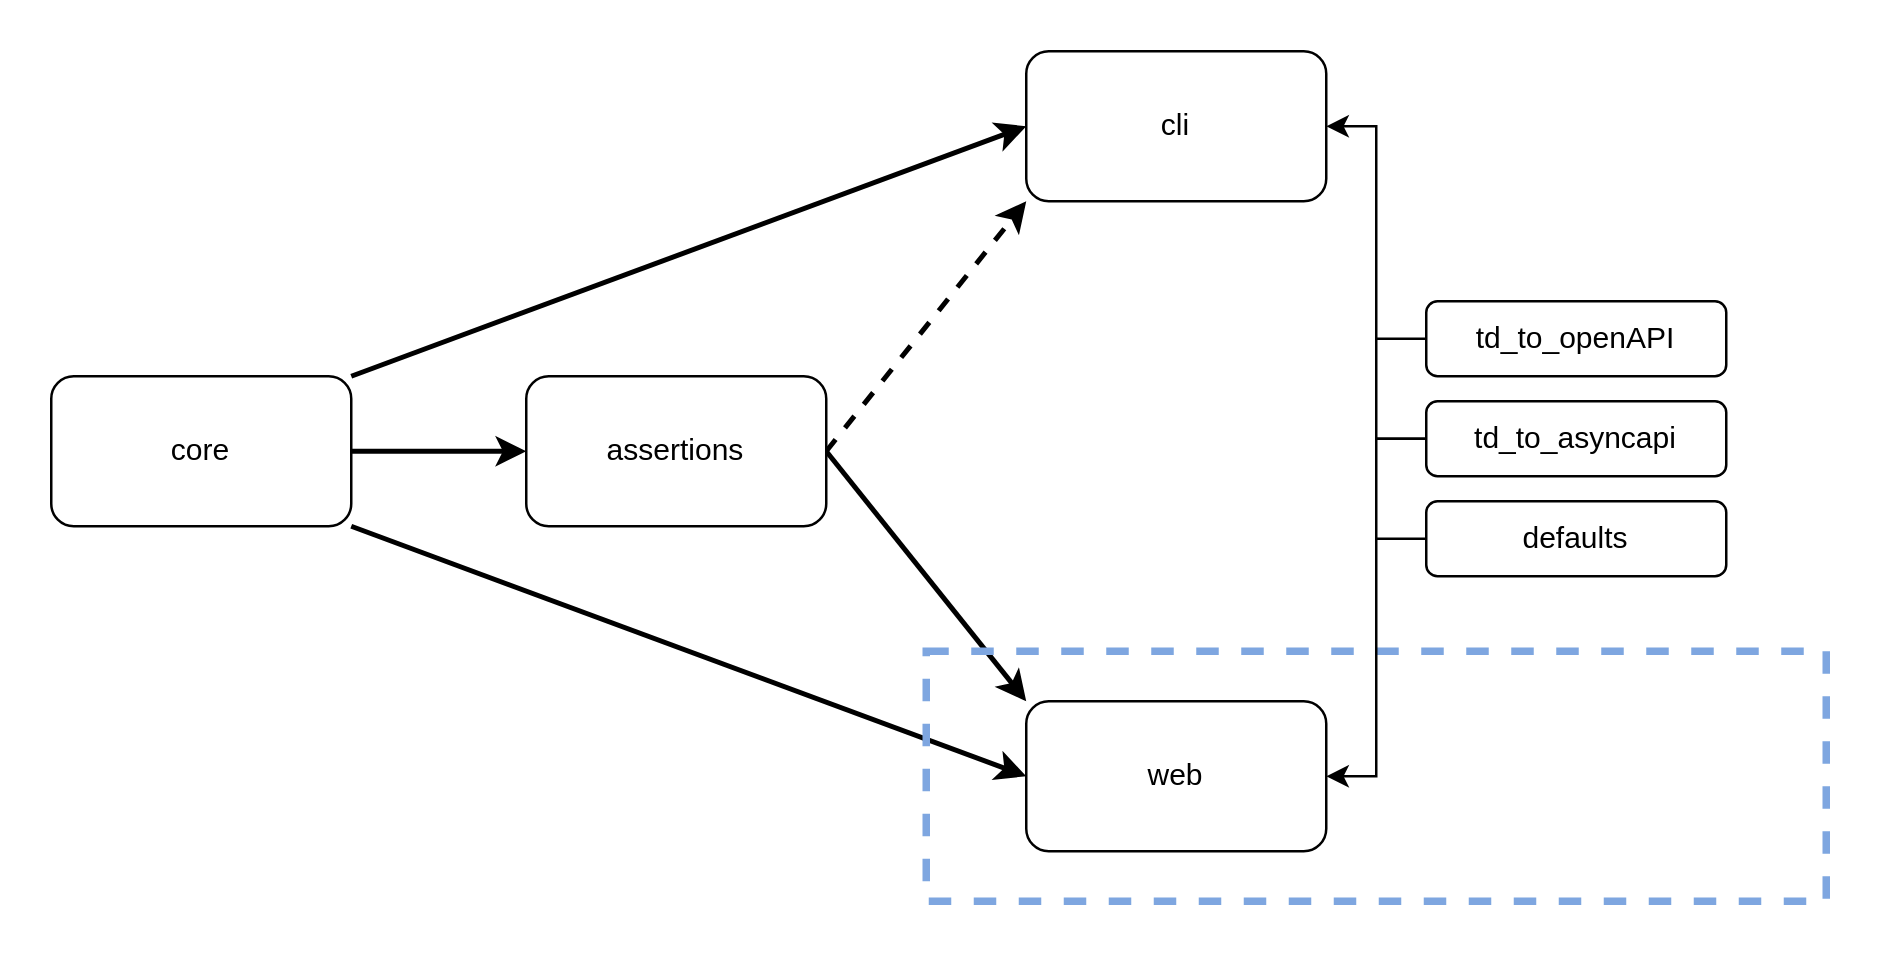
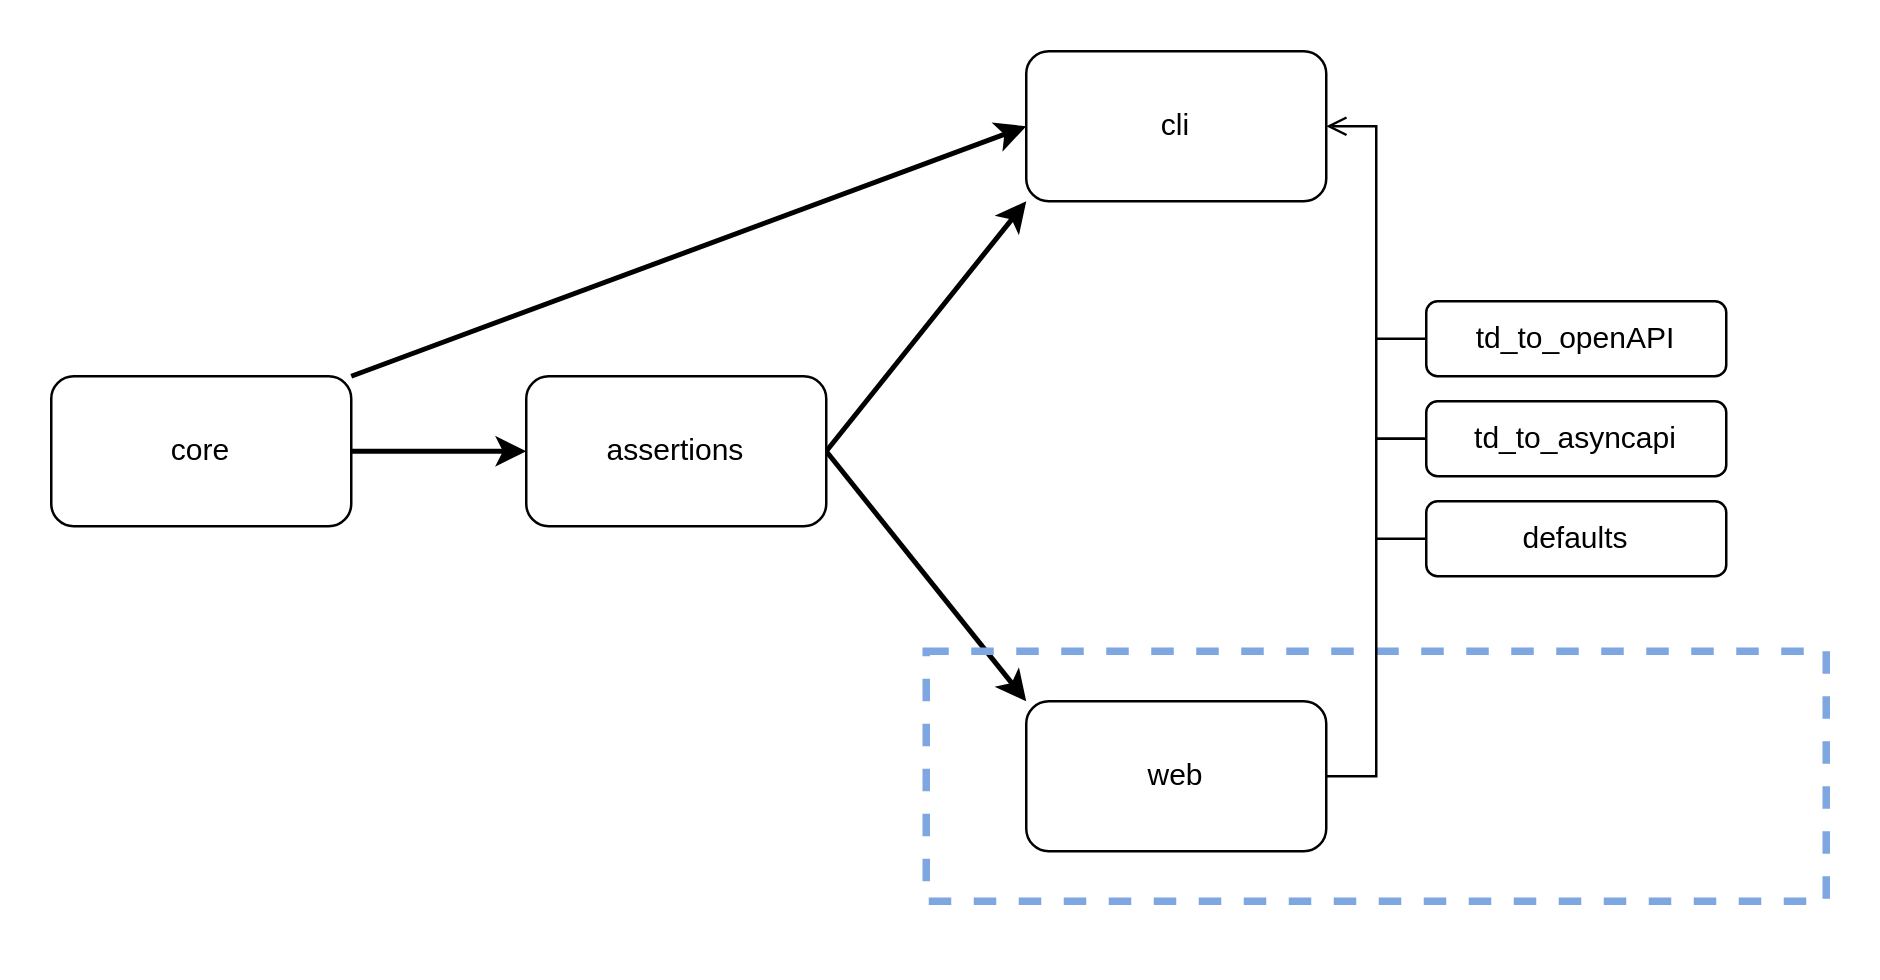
edge "td_to_asyncapi" -> "cli": arrowhead classic -> open
edge "assertions" -> "cli": style dashed -> solid
edge "core" -> "web": removed
edge "td_to_asyncapi" -> "web": arrowhead classic -> none
